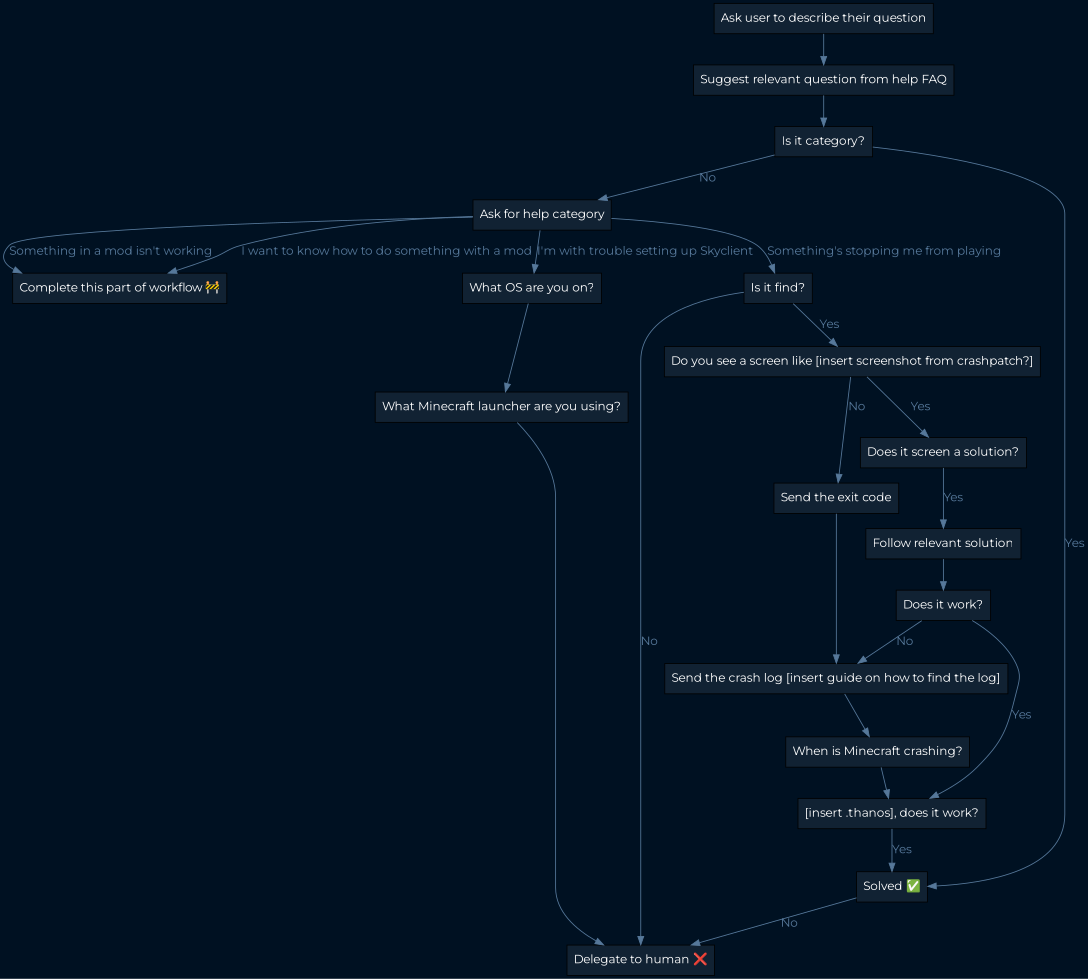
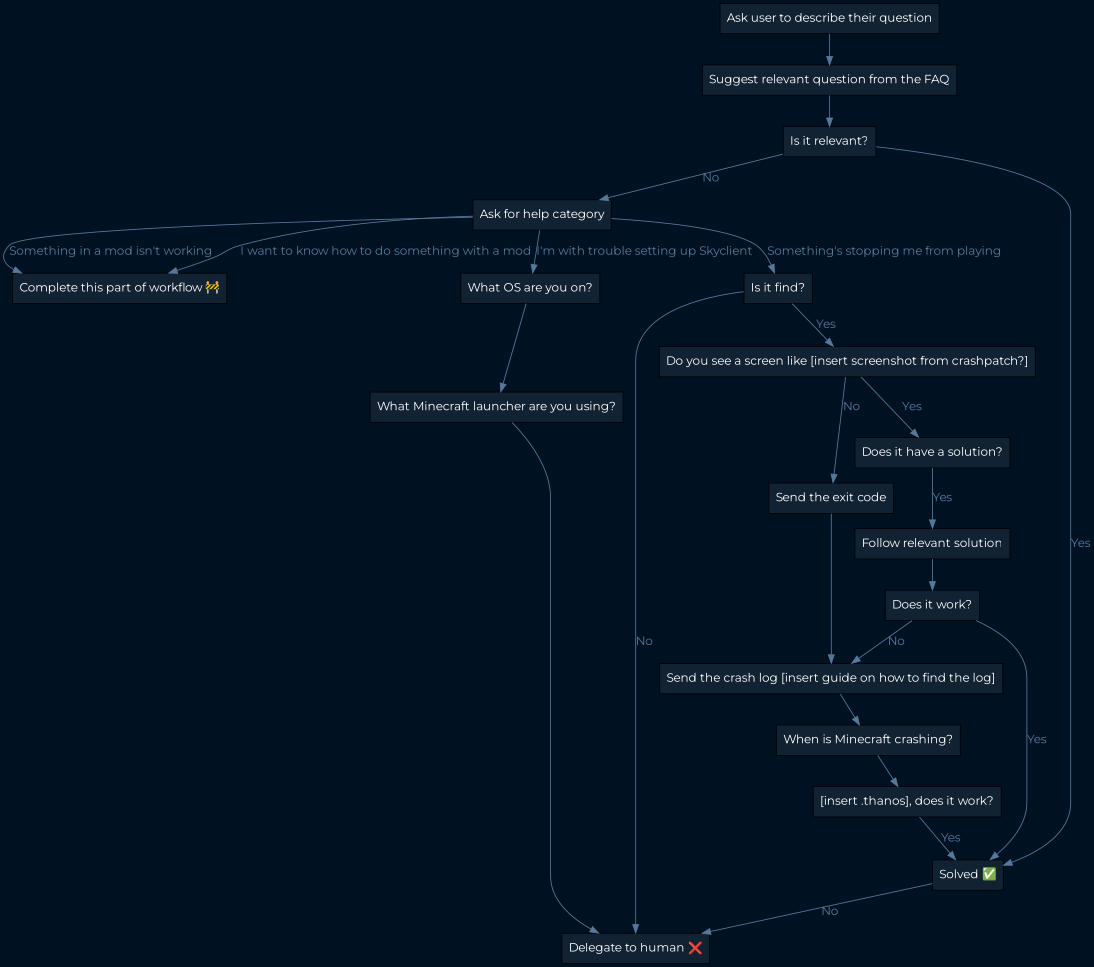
node "Suggest relevant question from help FAQ": label "Suggest relevant question from help FAQ" -> "Suggest relevant question from the FAQ"
node "Is it category?": label "Is it category?" -> "Is it relevant?"
node "Does it screen a solution?": label "Does it screen a solution?" -> "Does it have a solution?"
edge "Does it work?" -> "[insert .thanos], does it work?": now "Does it work?" -> "Solved ✅"
